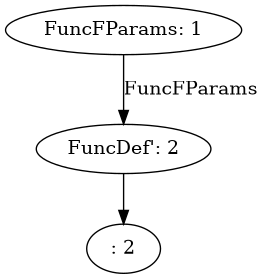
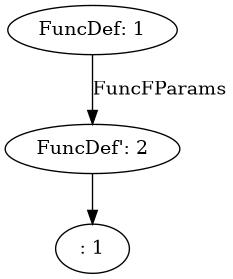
node "FuncFParams: 1": label "FuncFParams: 1" -> "FuncDef: 1"
node ": 2": label ": 2" -> ": 1"
